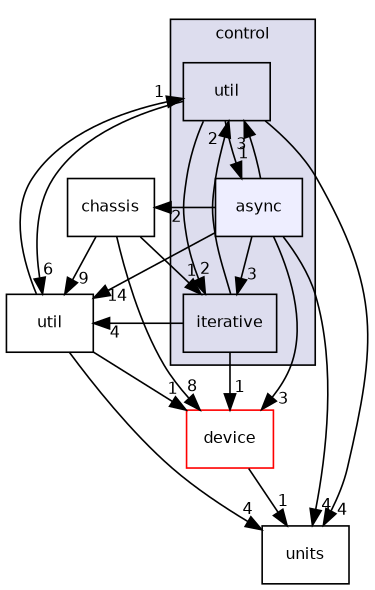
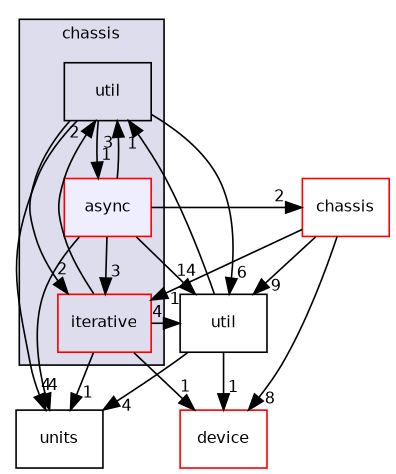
cluster "control": label "control" -> "chassis"
node "chassis": color black -> red
node "async": color black -> red
edge "async" -> "device": removed
node "iterative": color black -> red
edge "device" -> "units": now "iterative" -> "units"
